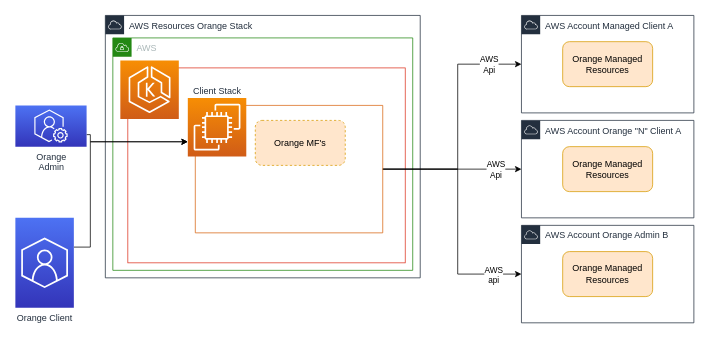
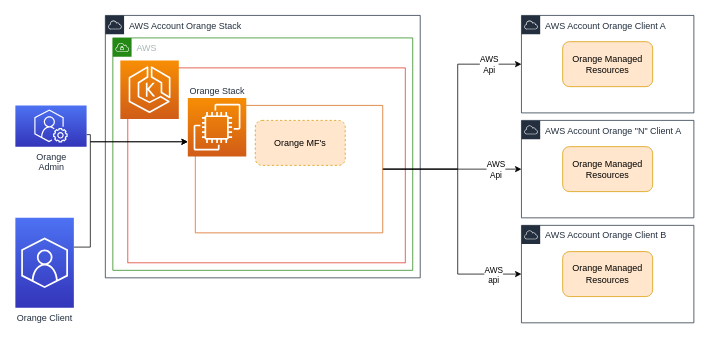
node "AWS Resources Orange Stack": label "AWS Resources Orange Stack" -> "AWS Account Orange Stack"
node "AWS Account Managed Client A": label "AWS Account Managed Client A" -> "AWS Account Orange Client A"
node "Client Stack": label "Client Stack" -> "Orange Stack"
node "AWS Account Orange Admin B": label "AWS Account Orange Admin B" -> "AWS Account Orange Client B"
